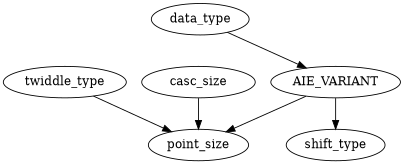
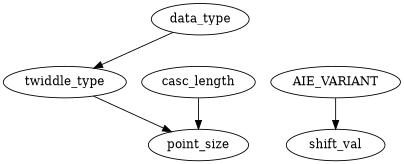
edge "data_type" -> "AIE_VARIANT": now "data_type" -> "twiddle_type"
node "casc_size": label "casc_size" -> "casc_length"
edge "AIE_VARIANT" -> "point_size": removed
node "shift_type": label "shift_type" -> "shift_val"
